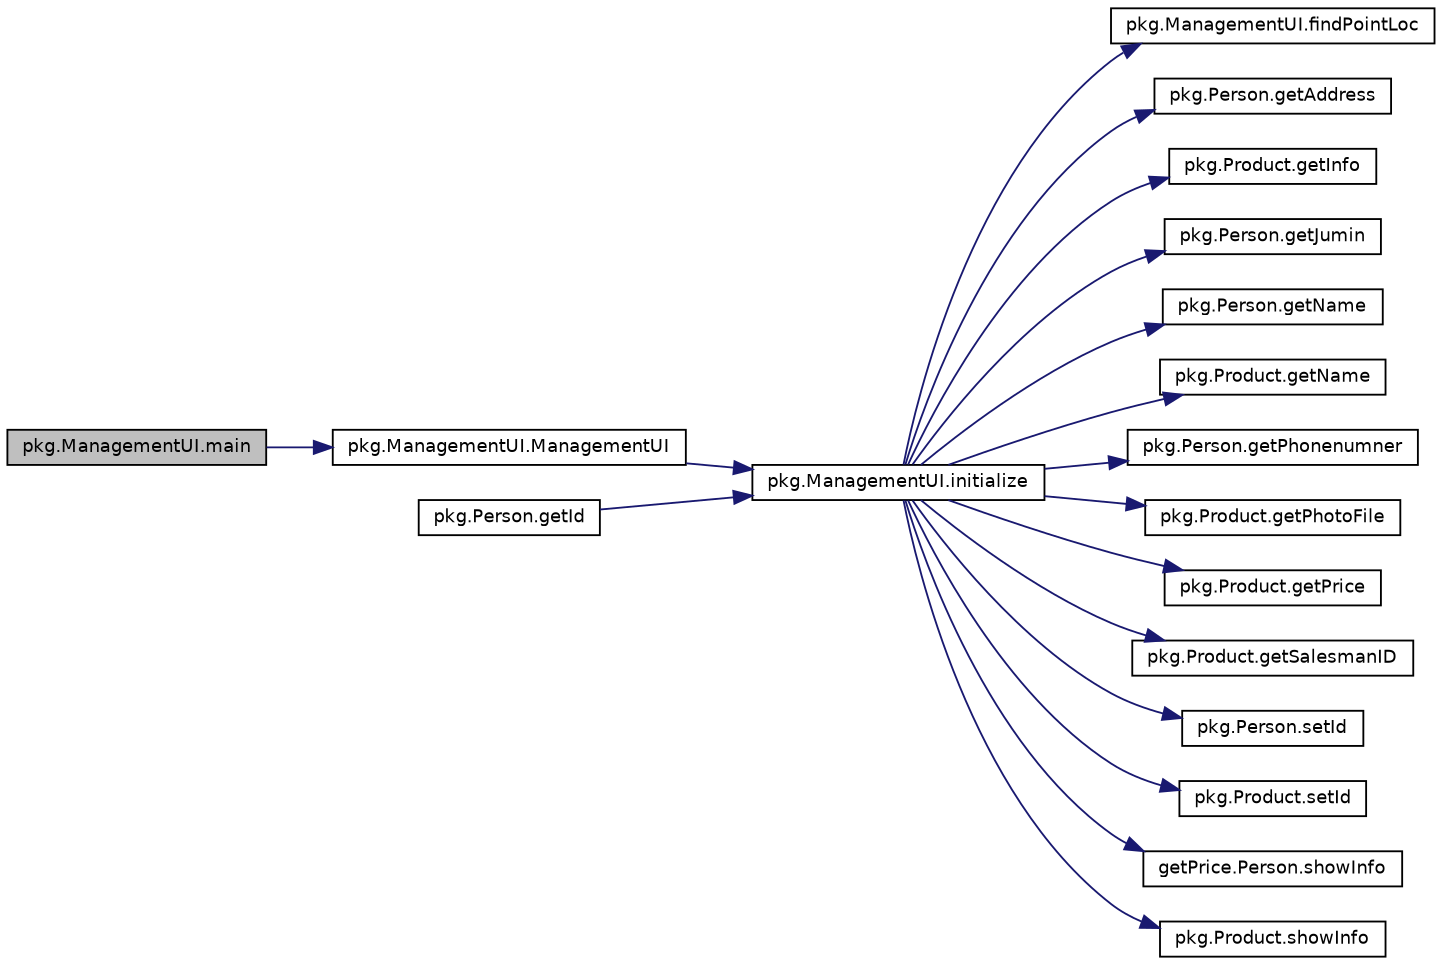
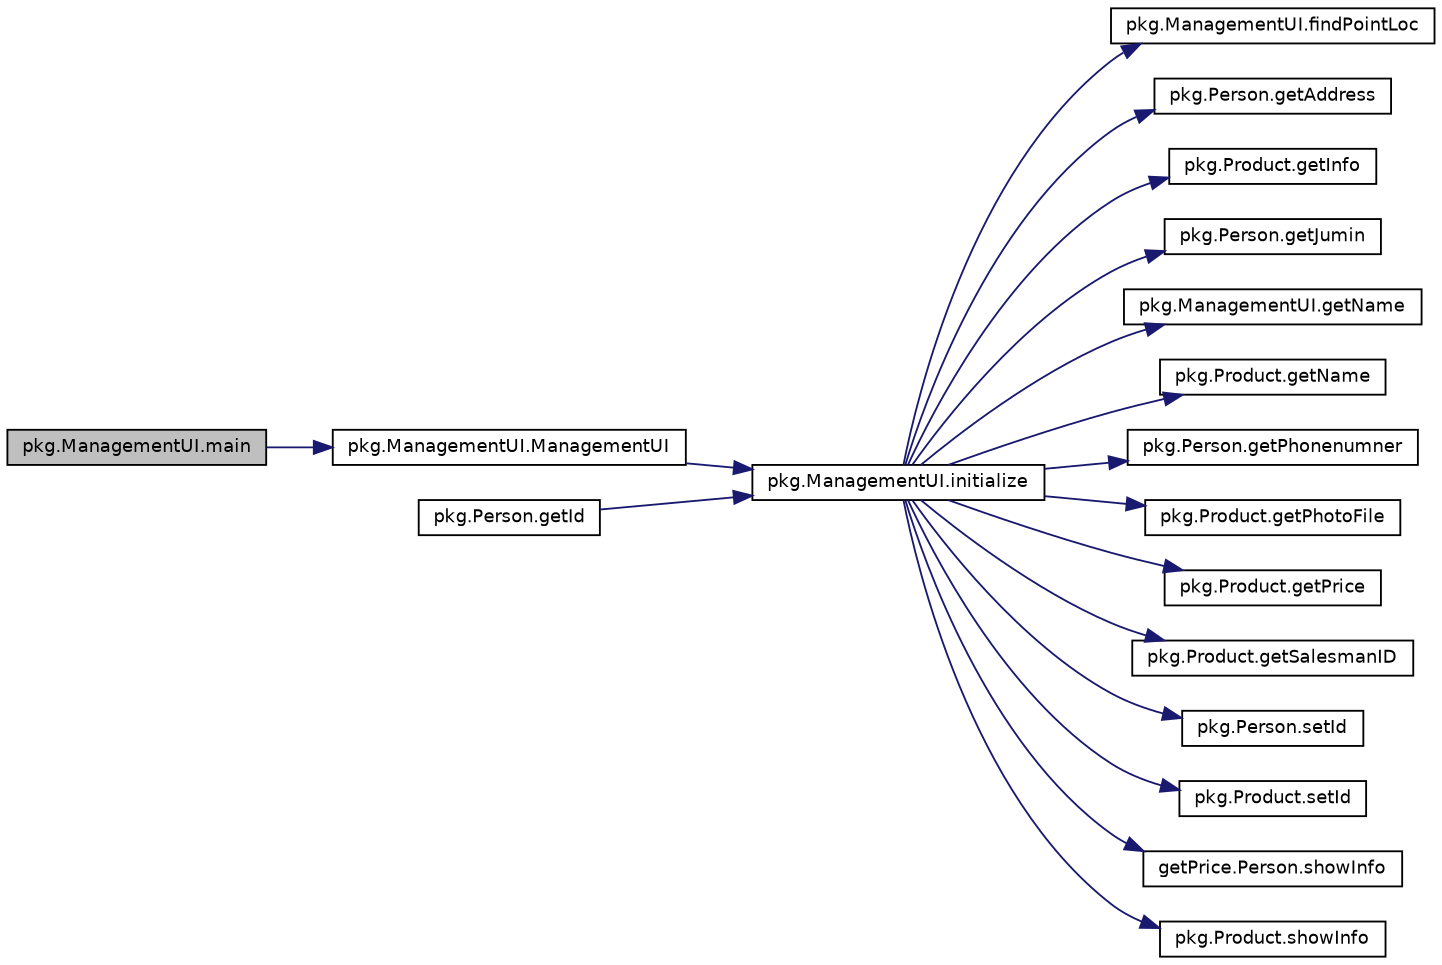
node "pkg.Person.getName": label "pkg.Person.getName" -> "pkg.ManagementUI.getName"
